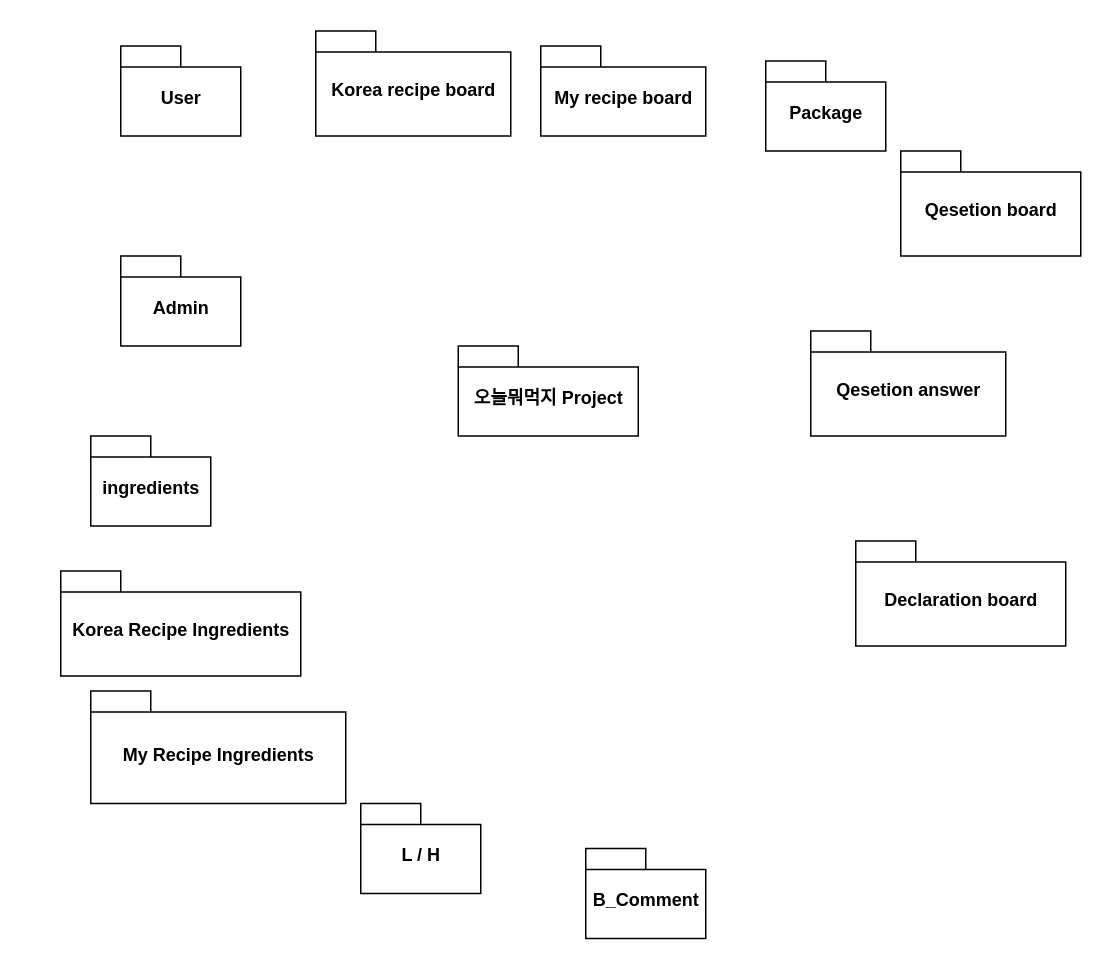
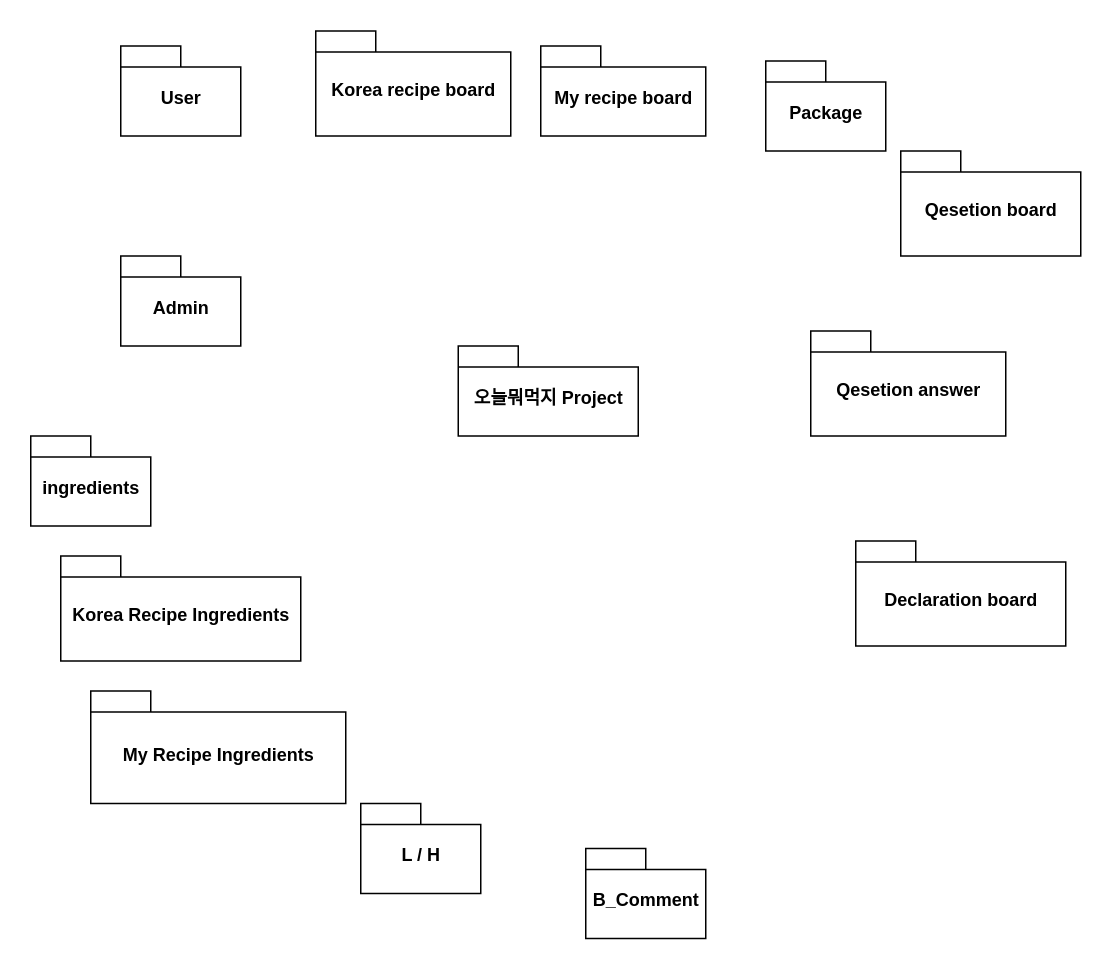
node "ingredients": moved (151, 481) -> (91, 481)
node "Korea Recipe Ingredients": moved (181, 623) -> (181, 608)
